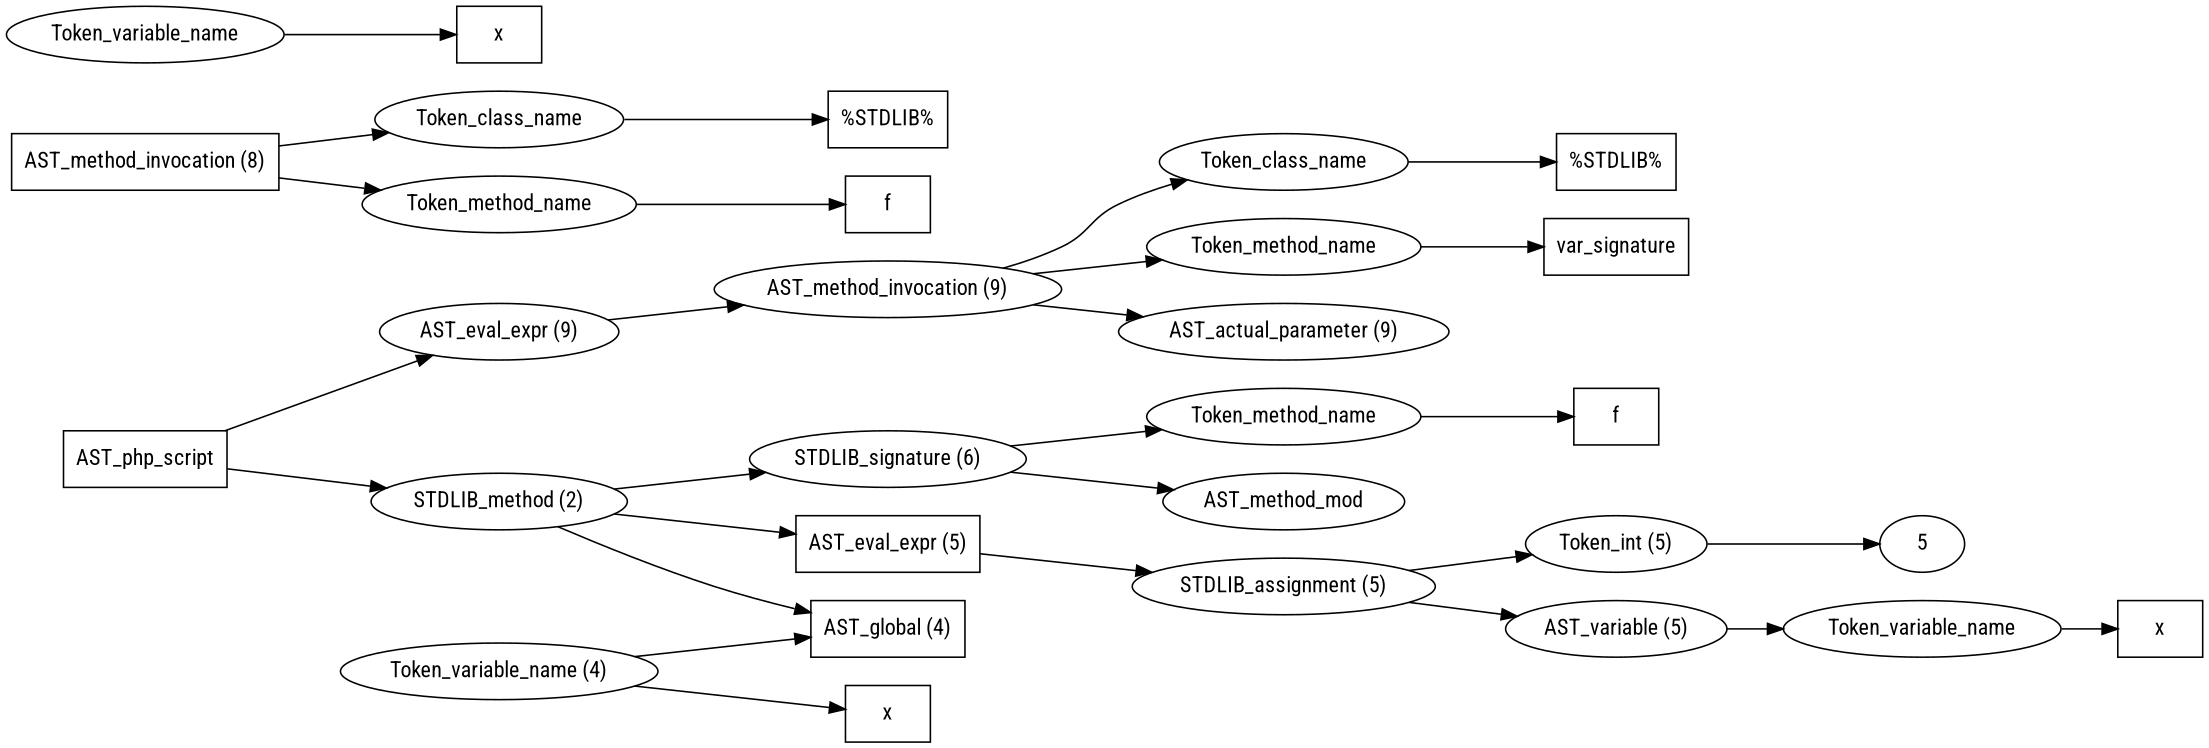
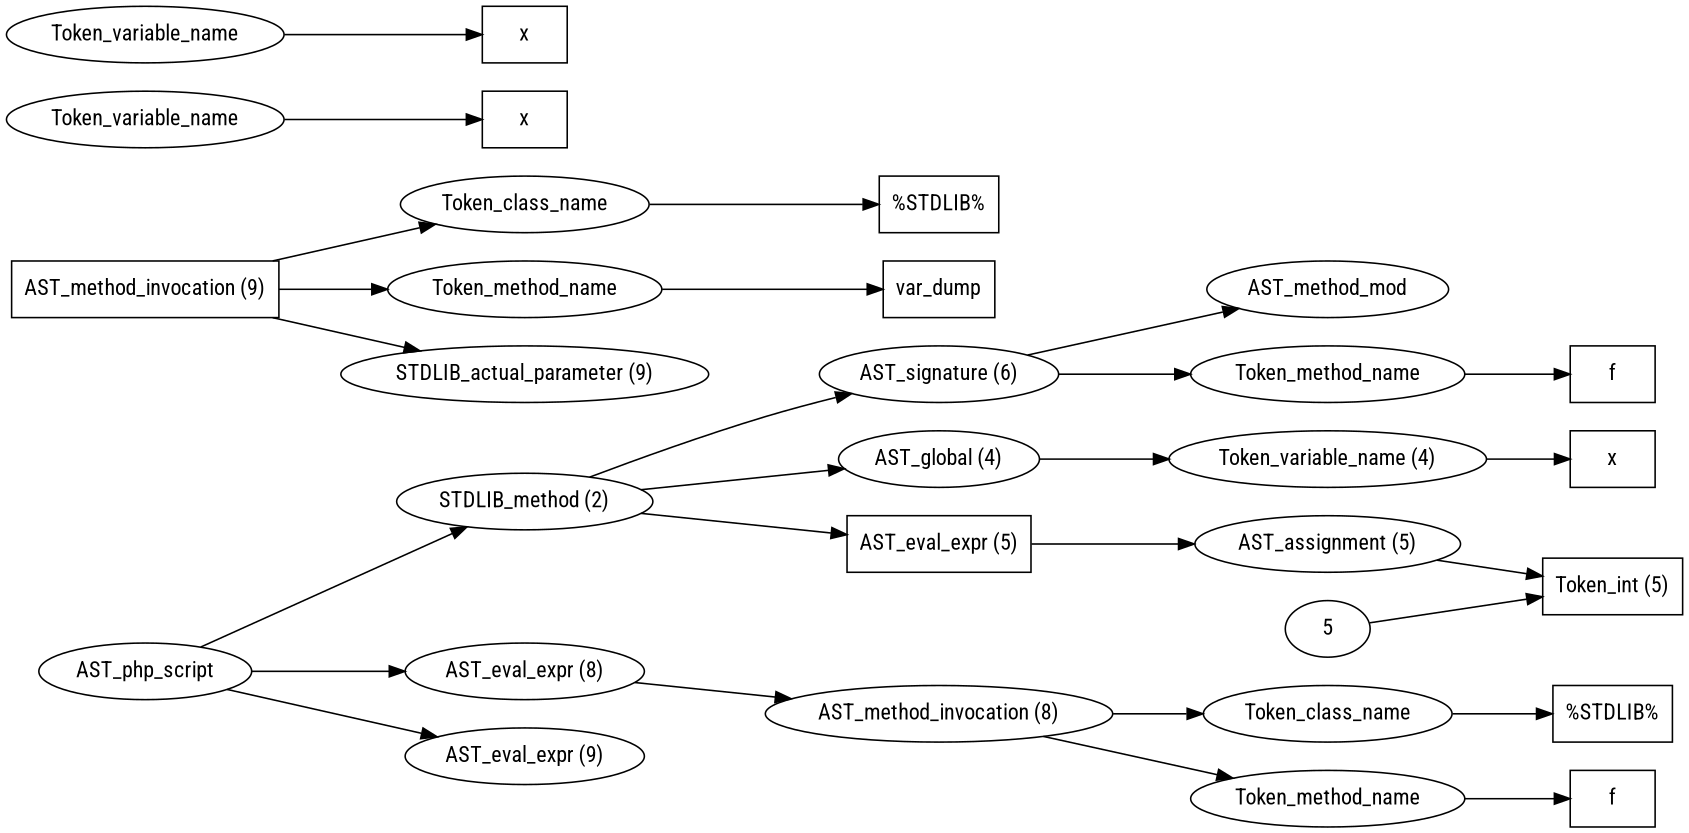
node "AST_method_invocation (8)": shape box -> ellipse
node "var_signature": label "var_signature" -> "var_dump"
node "AST_method_invocation (9)": shape ellipse -> box
edge "AST_eval_expr (9)" -> "AST_method_invocation (9)": removed
node "AST_actual_parameter (9)": label "AST_actual_parameter (9)" -> "STDLIB_actual_parameter (9)"
node "AST_php_script": shape box -> ellipse
node "STDLIB_signature (6)": label "STDLIB_signature (6)" -> "AST_signature (6)"
node "Token_int (5)": shape ellipse -> box
edge "Token_int (5)" -> "5": reversed
node "STDLIB_assignment (5)": label "STDLIB_assignment (5)" -> "AST_assignment (5)"
node "AST_global (4)": shape box -> ellipse
node "AST_variable (5)": removed
edge "Token_variable_name (4)" -> "AST_global (4)": reversed
node "AST_eval_expr (8)": added
